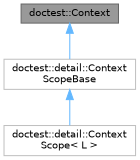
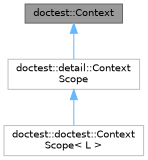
node "doctest::detail::Context ScopeBase": label "doctest::detail::Context ScopeBase" -> "doctest::detail::Context Scope"
node "doctest::detail::Context Scope< L >": label "doctest::detail::Context Scope< L >" -> "doctest::doctest::Context Scope< L >"
